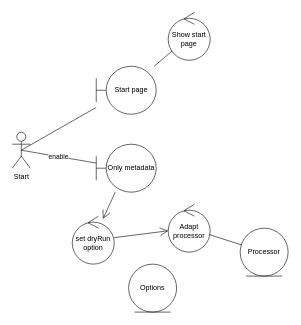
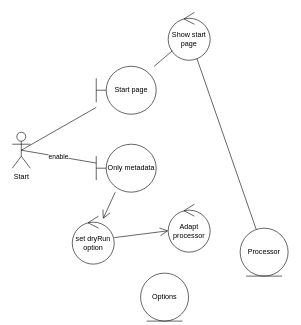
edge "Adapt processor" -- "Processor": now "Show start page" -- "Processor"
node "Options": moved (153, 288) -> (165, 297)
